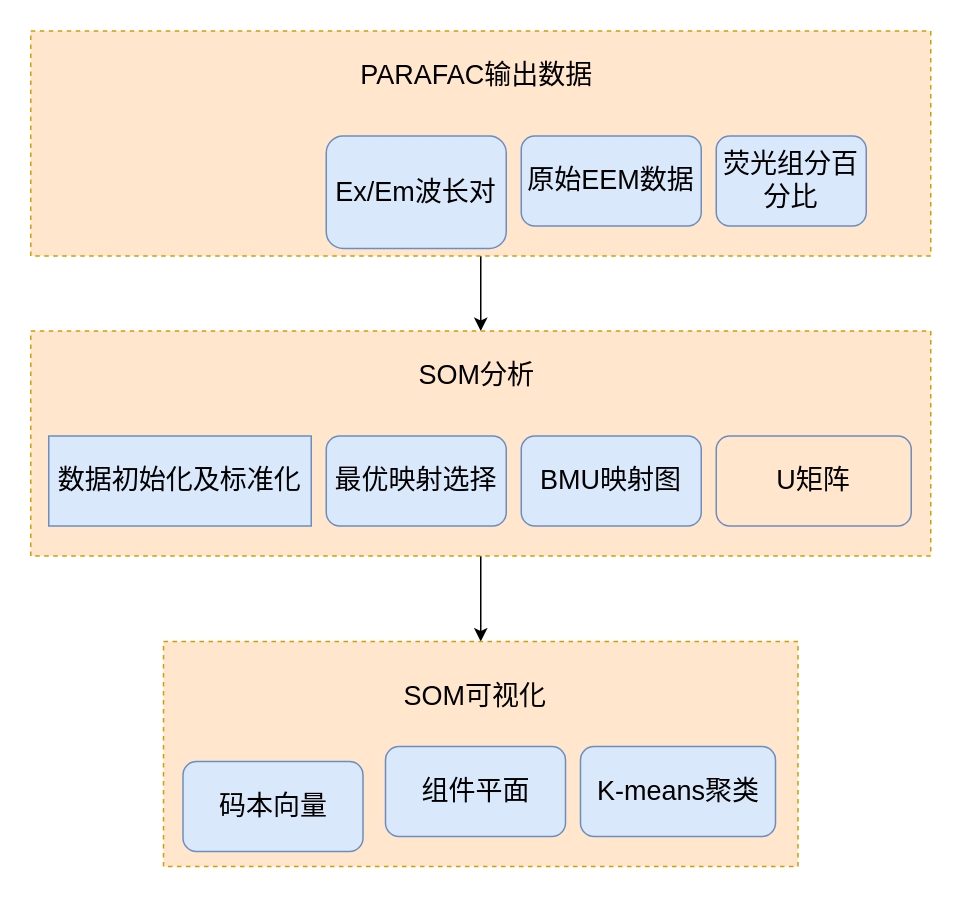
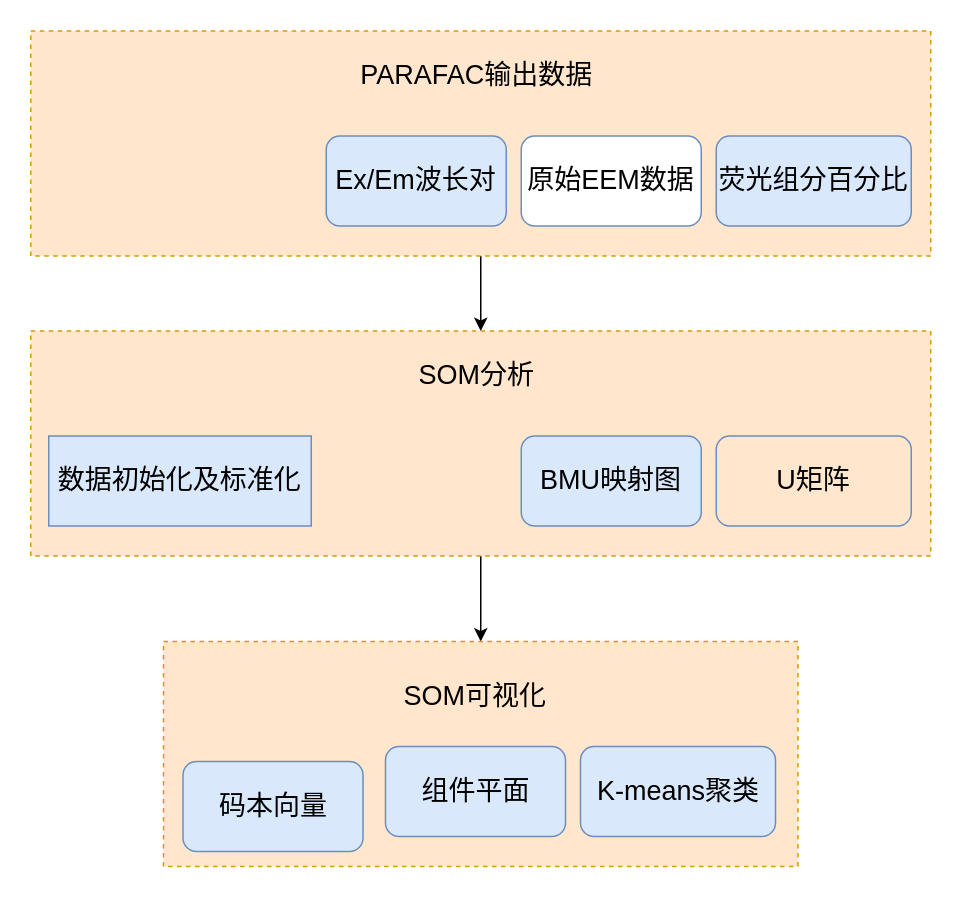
node "原始EEM数据": fillcolor #dae8fc -> #ffffff
node "荧光组分百分比": size 150x90 -> 195x90
node "Ex/Em波长对": size 180x113 -> 180x90
node "最优映射选择": removed
